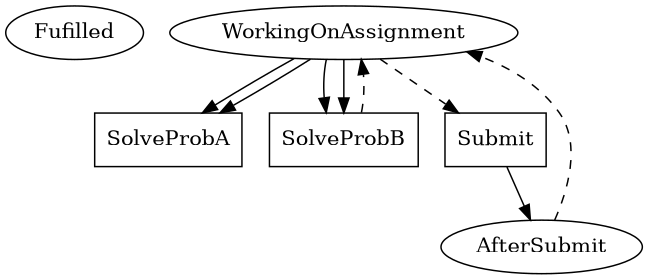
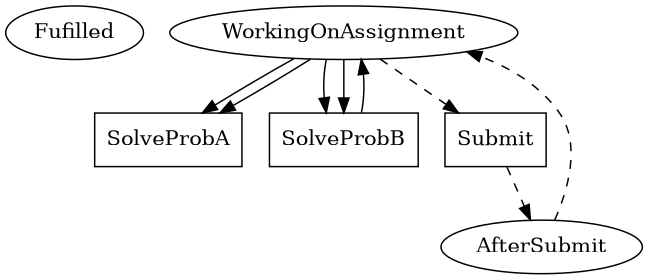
edge "SolveProbB" -> "WorkingOnAssignment": style dashed -> solid
edge "Submit" -> "AfterSubmit": style solid -> dashed
